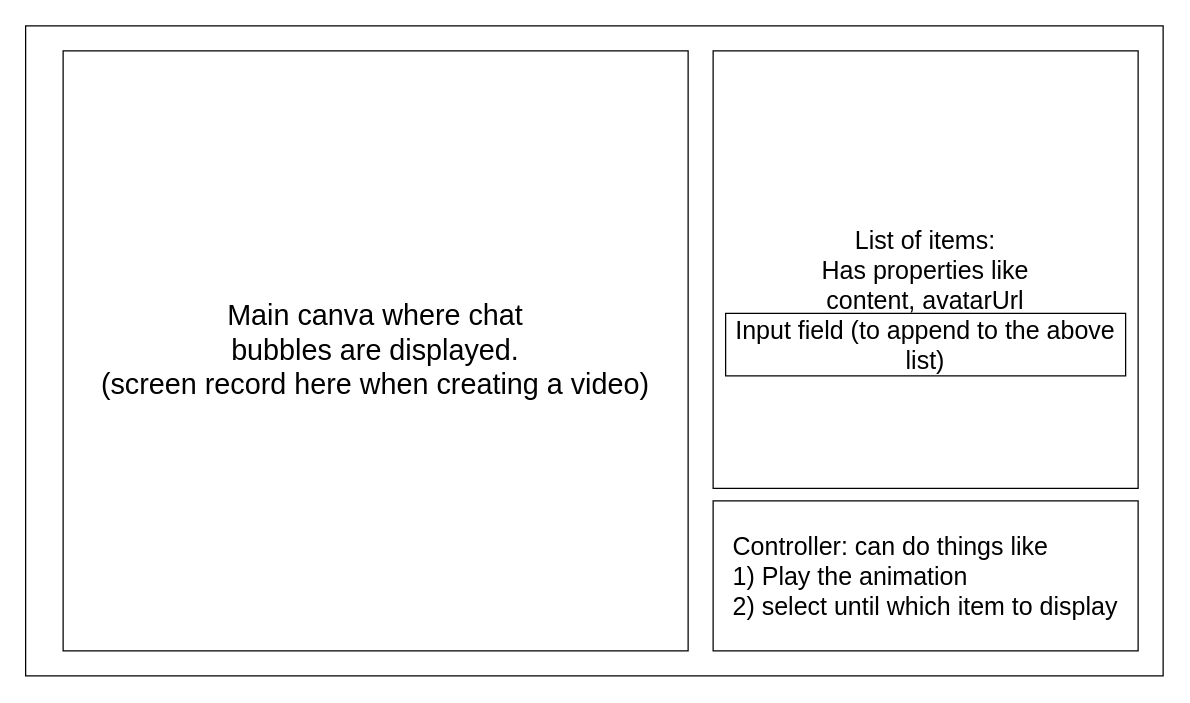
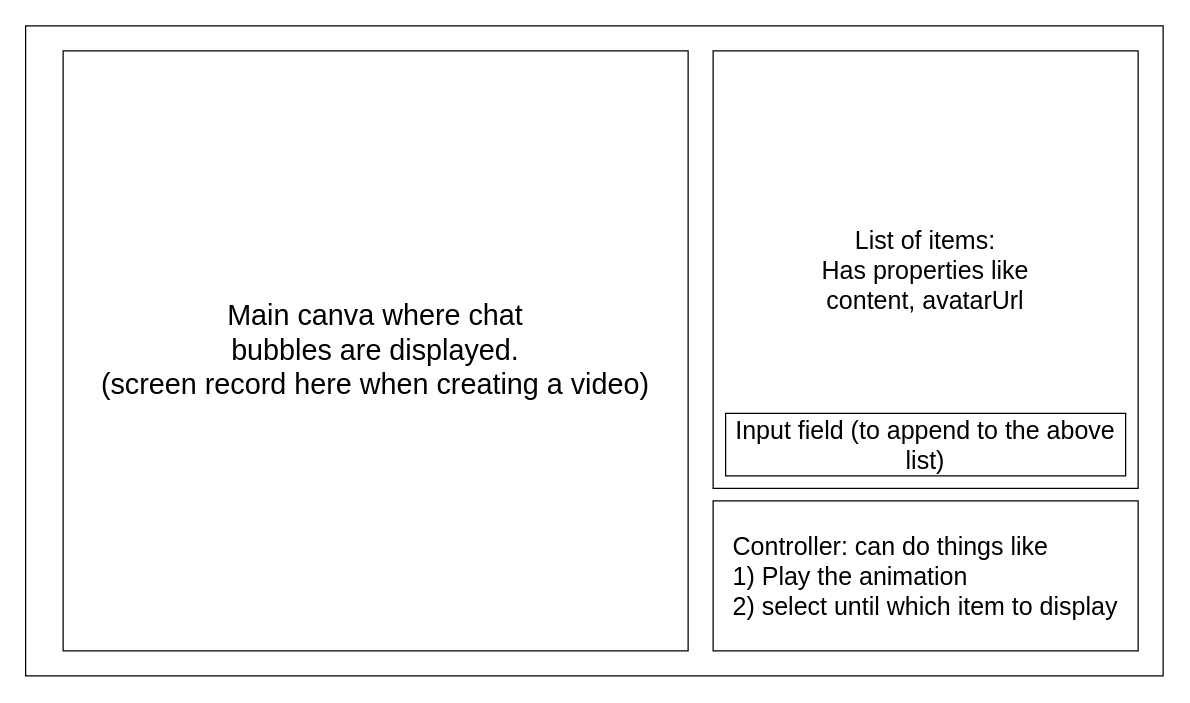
node "Input field (to append to the above list)": moved (926, 344) -> (926, 444)
